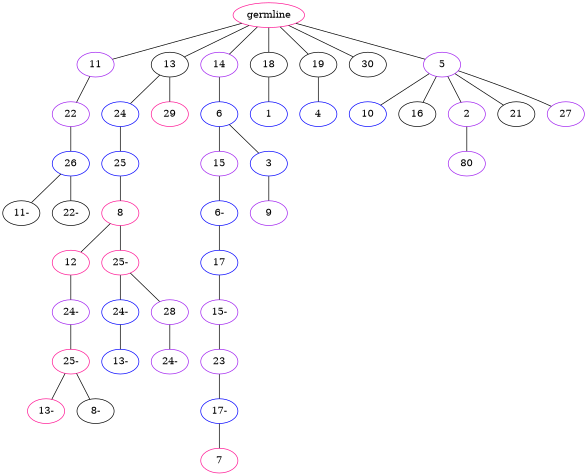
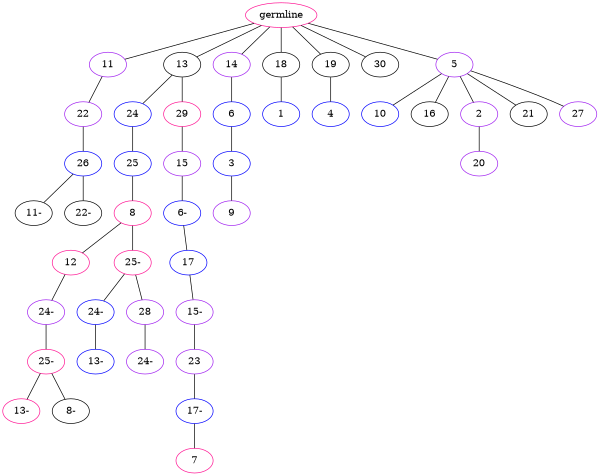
edge "6" -- "15": now "29" -- "15"
node "80": label "80" -> "20"
